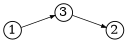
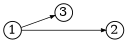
edge "3" -> "2": now "1" -> "2"
